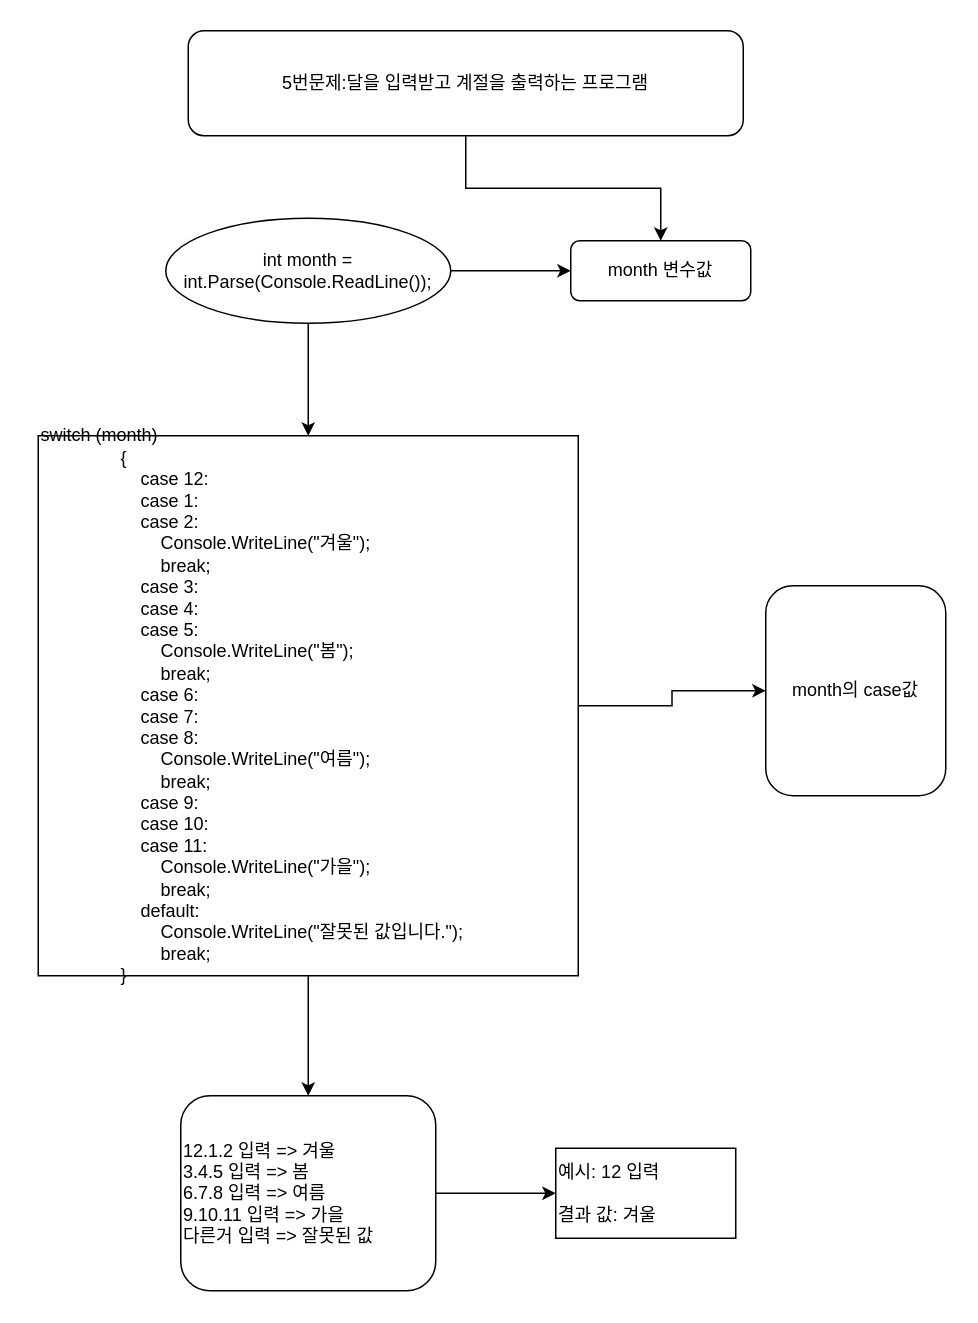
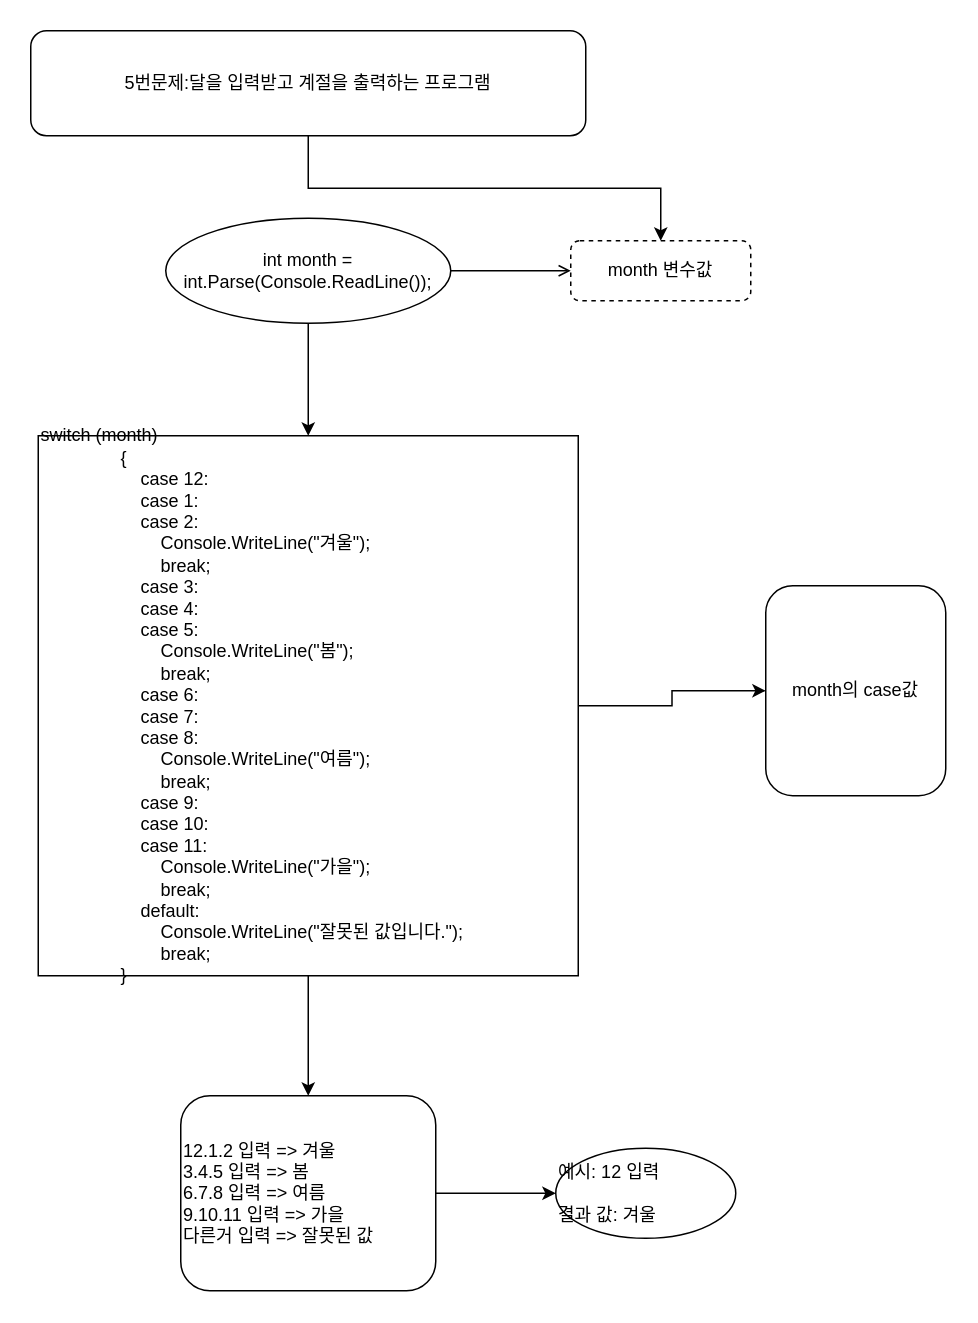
node "5번문제:달을 입력받고 계절을 출력하는 프로그램": moved (466, 83) -> (308, 83)
edge "int month = int.Parse(Console.ReadLine());" -> "month 변수값": arrowhead classic -> open
node "month 변수값": style solid -> dashed
node "예시: 12 입력 결과 값: 겨울": shape rectangle -> ellipse
